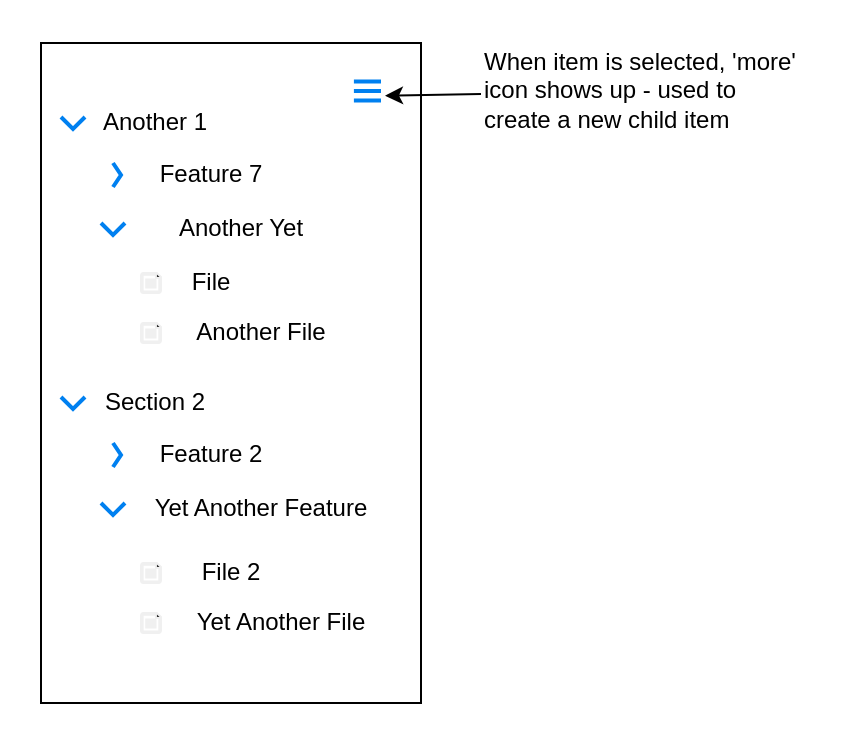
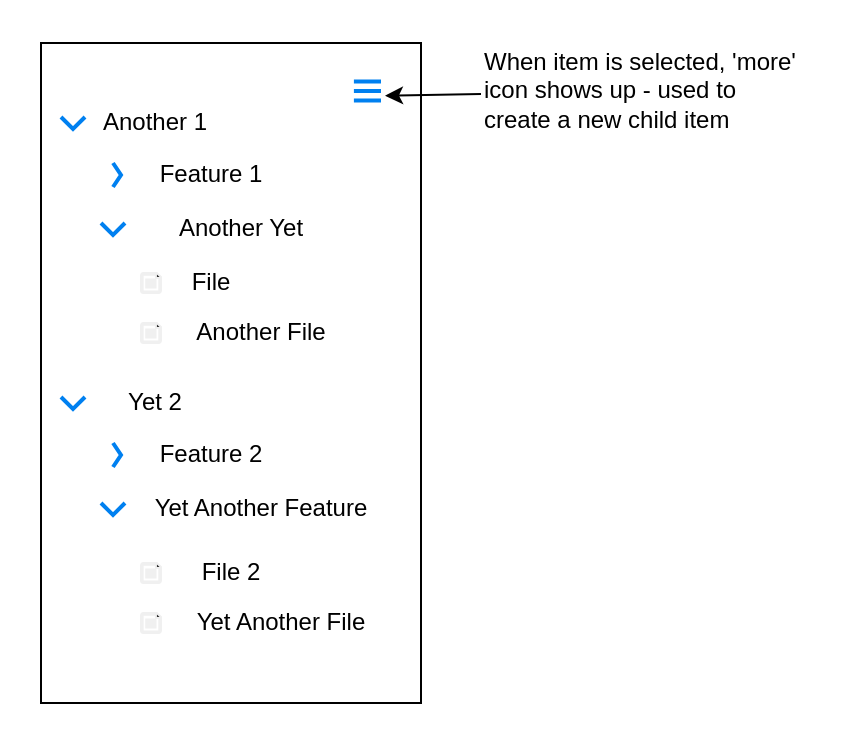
node "Feature 7": label "Feature 7" -> "Feature 1"
node "Section 2": label "Section 2" -> "Yet 2"
